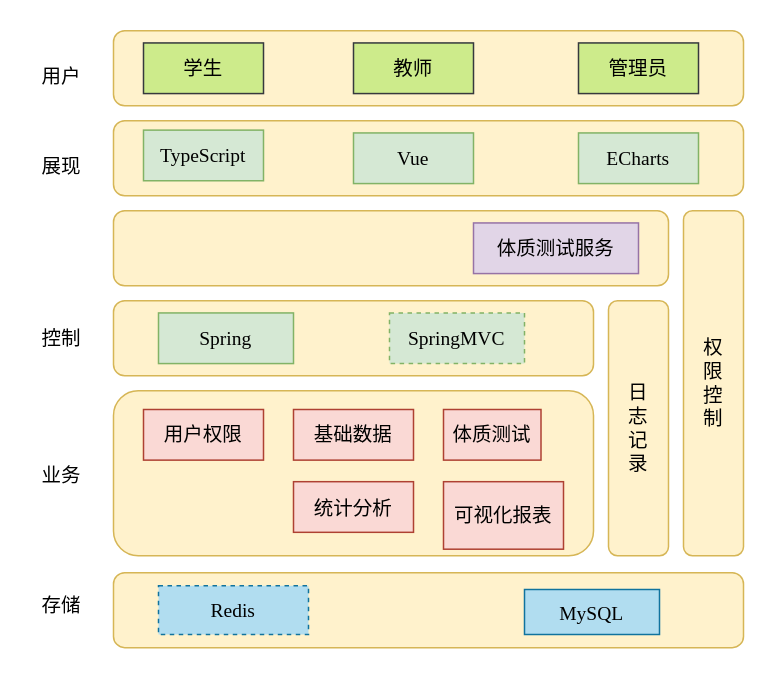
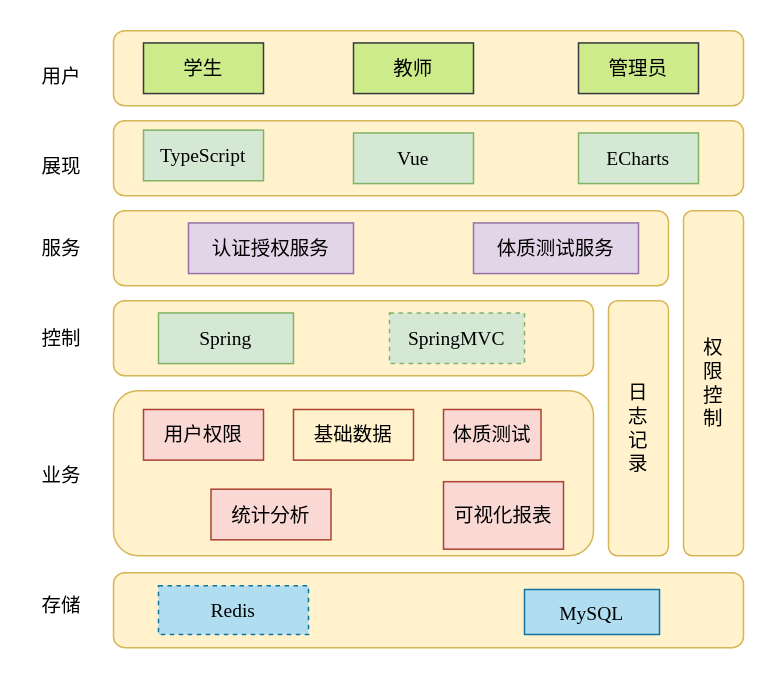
node "服务": added
node "认证授权服务": added
node "基础数据": fillcolor #fad9d5 -> #fff2cc
node "统计分析": moved (353, 507) -> (271, 515)
